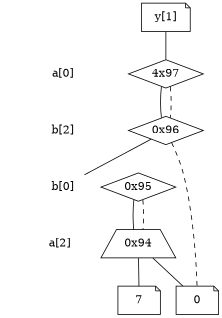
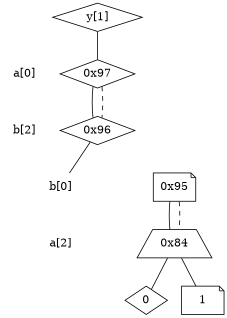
node "y[1]": shape note -> diamond
node "4x97": label "4x97" -> "0x97"
node "0x95": shape diamond -> note
edge "0x96" -- "0": removed
node "0x94": label "0x94" -> "0x84"
node "7": label "7" -> "1"
node "0": shape note -> diamond
